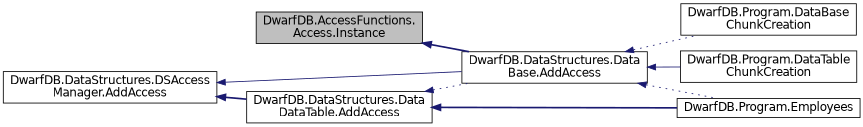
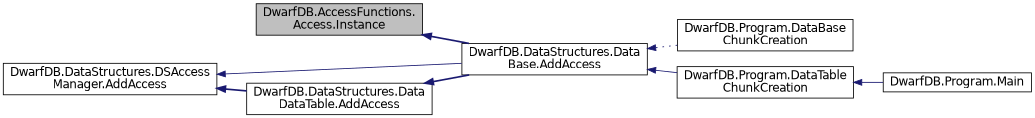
node "DwarfDB.Program.Main": added
edge "DwarfDB.DataStructures.Data Base.AddAccess" -> "DwarfDB.DataStructures.Data DataTable.AddAccess": style dotted -> bold
node "DwarfDB.Program.Employees": removed
